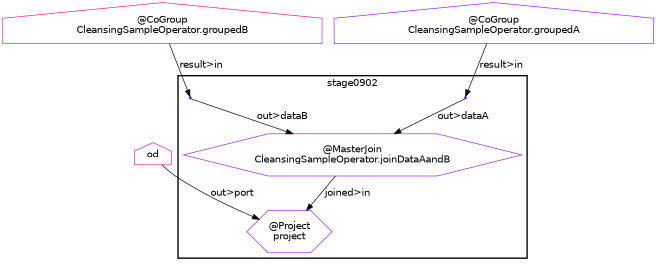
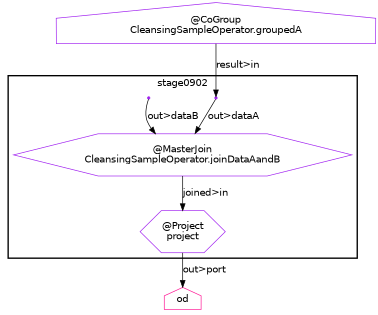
node "@CoGroup CleansingSampleOperator.groupedB": removed
edge "od" -> "@Project project": reversed
